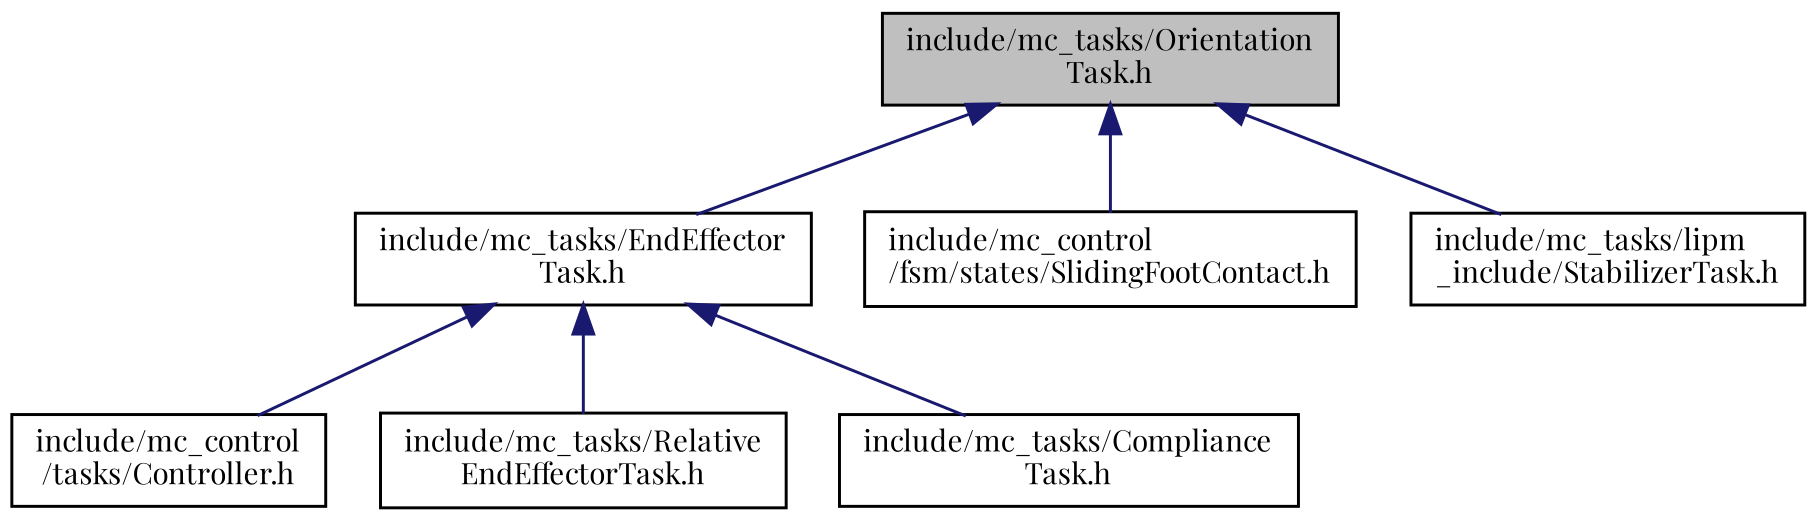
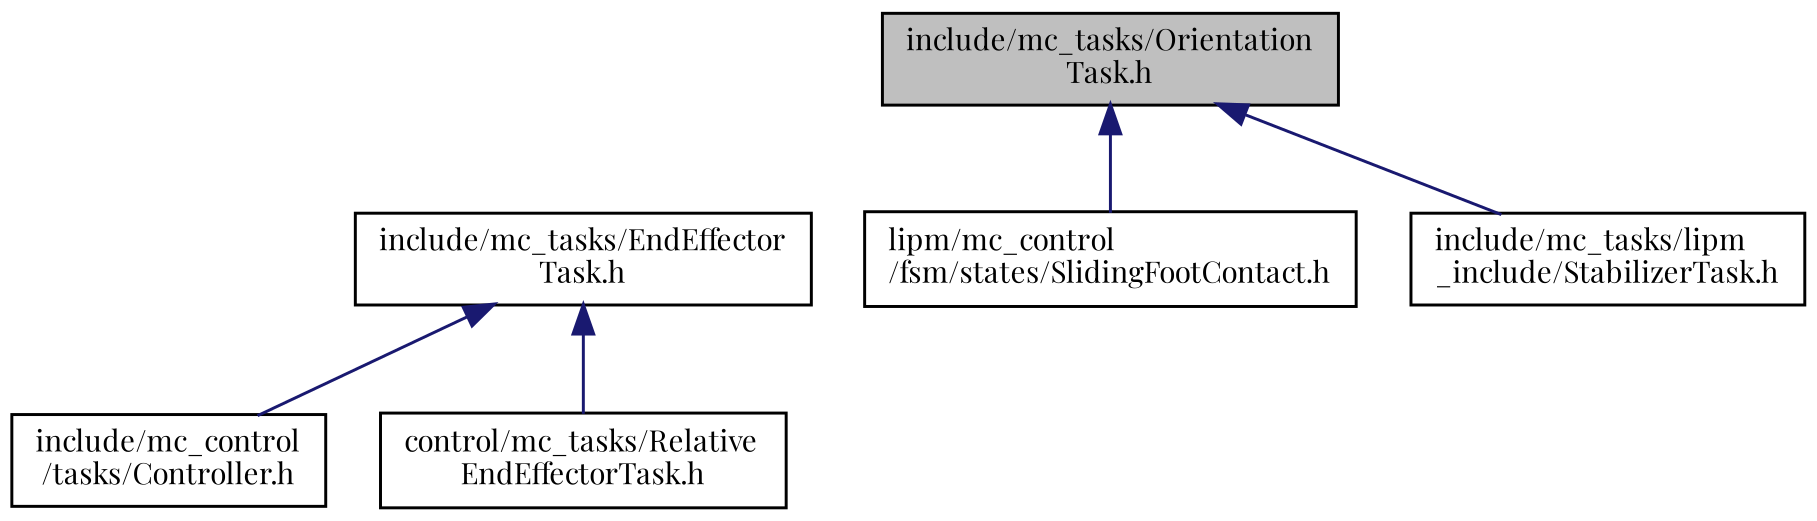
edge "include/mc_tasks/EndEffector Task.h" -> "include/mc_tasks/Orientation Task.h": removed
node "include/mc_control /fsm/states/SlidingFootContact.h": label "include/mc_control /fsm/states/SlidingFootContact.h" -> "lipm/mc_control /fsm/states/SlidingFootContact.h"
node "include/mc_tasks/Relative EndEffectorTask.h": label "include/mc_tasks/Relative EndEffectorTask.h" -> "control/mc_tasks/Relative EndEffectorTask.h"
node "include/mc_tasks/Compliance Task.h": removed
